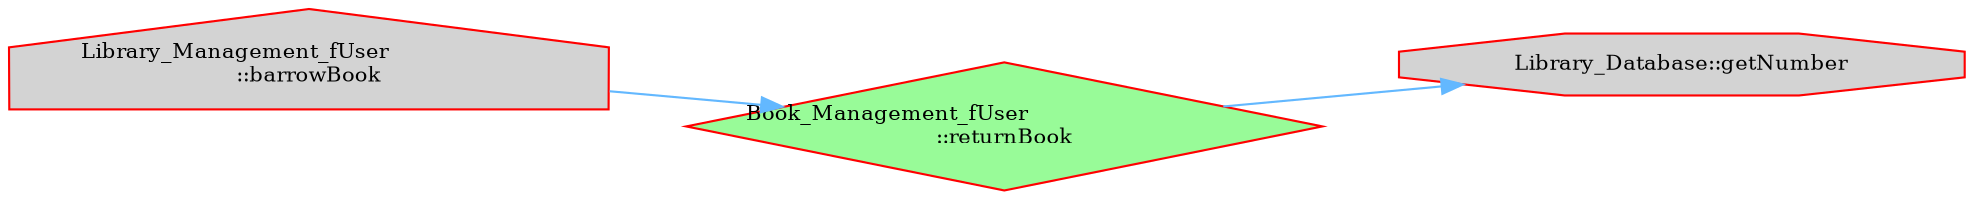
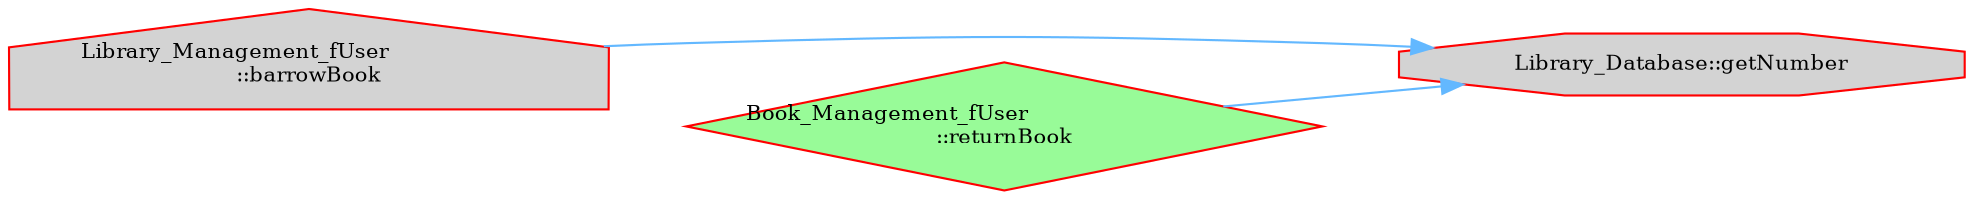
edge "Library_Management_fUser ::barrowBook" -> "Book_Management_fUser ::returnBook": now "Library_Management_fUser ::barrowBook" -> "Library_Database::getNumber"
